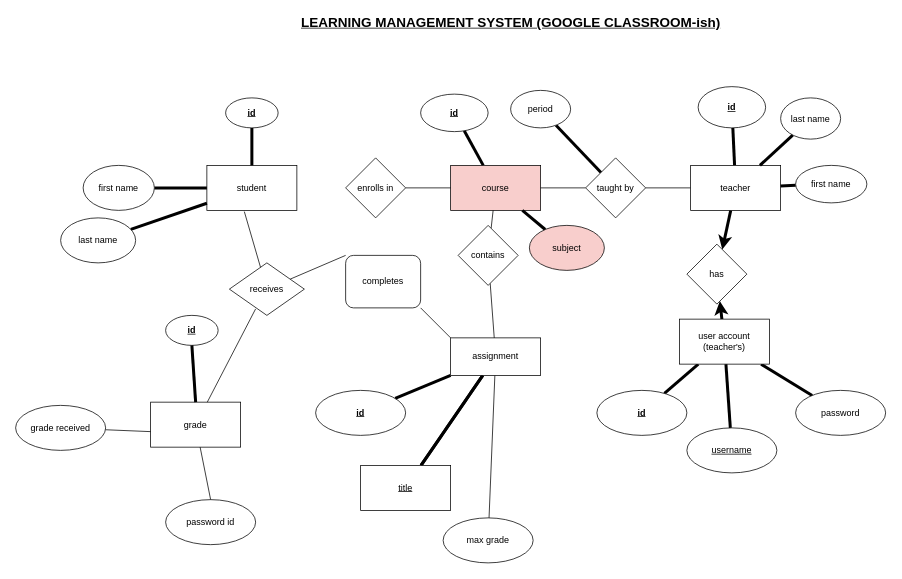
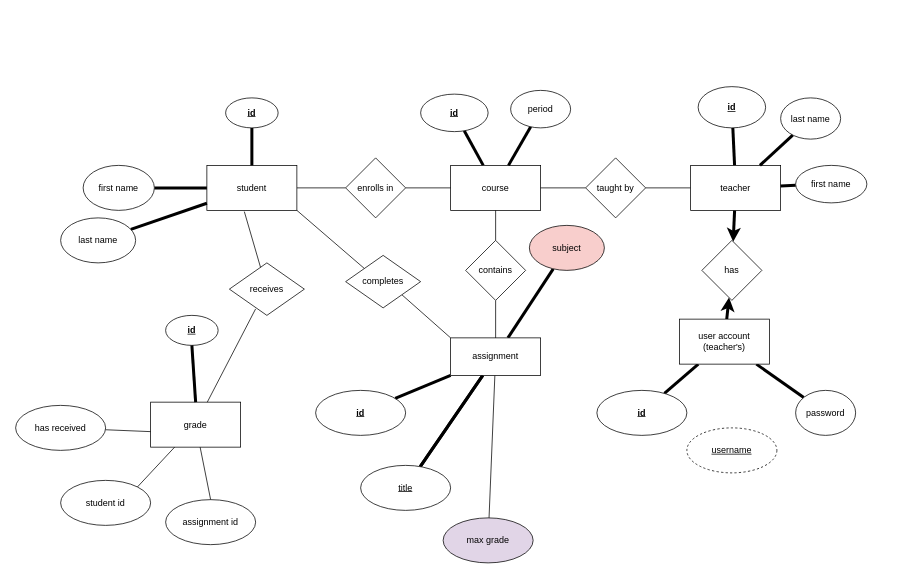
node "LEARNING MANAGEMENT SYSTEM (GOOGLE CLASSROOM-ish)": removed
edge "period" -- "taught by": now "period" -- "course"
edge "student" -- "enrolls in": added
node "course": fillcolor #f8cecc -> #ffffff
edge "course" -- "subject": now "assignment" -- "subject"
node "contains": moved (488, 255) -> (495, 270)
edge "completes" -- "receives": now "completes" -- "student"
node "has": moved (717, 274) -> (732, 270)
node "completes": shape rounded rectangle -> diamond
edge "user account (teacher's)" -- "username": removed
node "password": size 90x45 -> 60x45
node "grade received": label "grade received" -> "has received"
node "username": style solid -> dashed
edge "grade" -- "student id": added
node "title": shape rectangle -> ellipse
node "student id": added
node "password id": label "password id" -> "assignment id"
node "max grade": fillcolor #ffffff -> #e1d5e7
